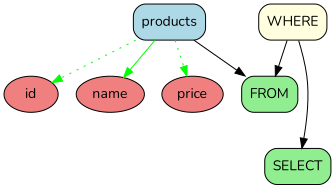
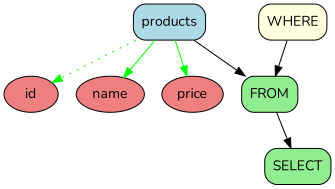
edge "products" -> "price": style dotted -> solid
edge "WHERE" -> "SELECT": now "FROM" -> "SELECT"
